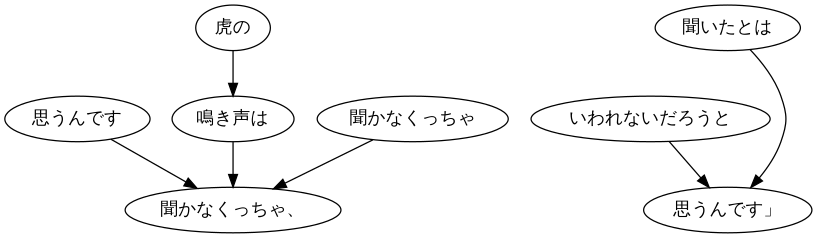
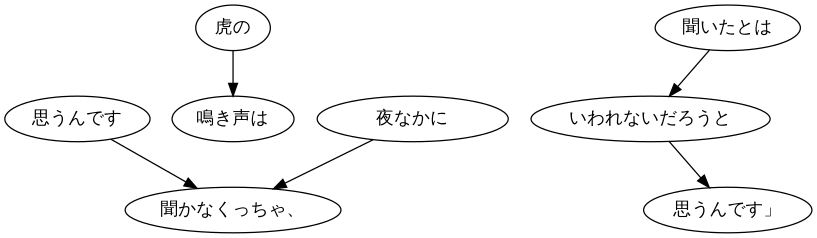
edge "聞いたとは" -> "思うんです」": now "聞いたとは" -> "いわれないだろうと"
node "聞かなくっちゃ": label "聞かなくっちゃ" -> "夜なかに"
edge "鳴き声は" -> "聞かなくっちゃ、": removed
